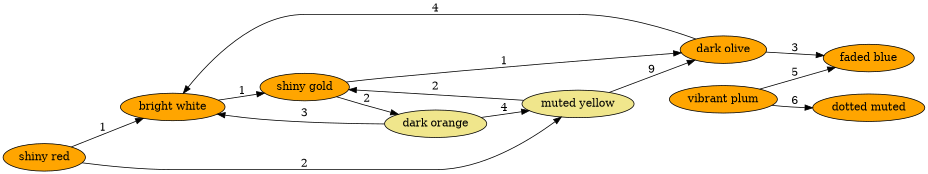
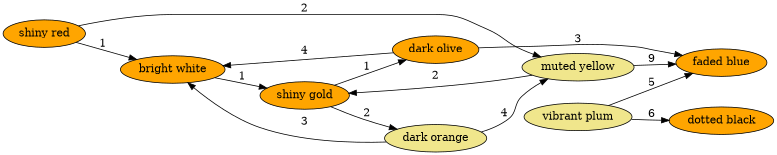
edge "muted yellow" -> "dark olive": now "muted yellow" -> "faded blue"
node "vibrant plum": fillcolor orange -> khaki
node "dotted muted": label "dotted muted" -> "dotted black"
